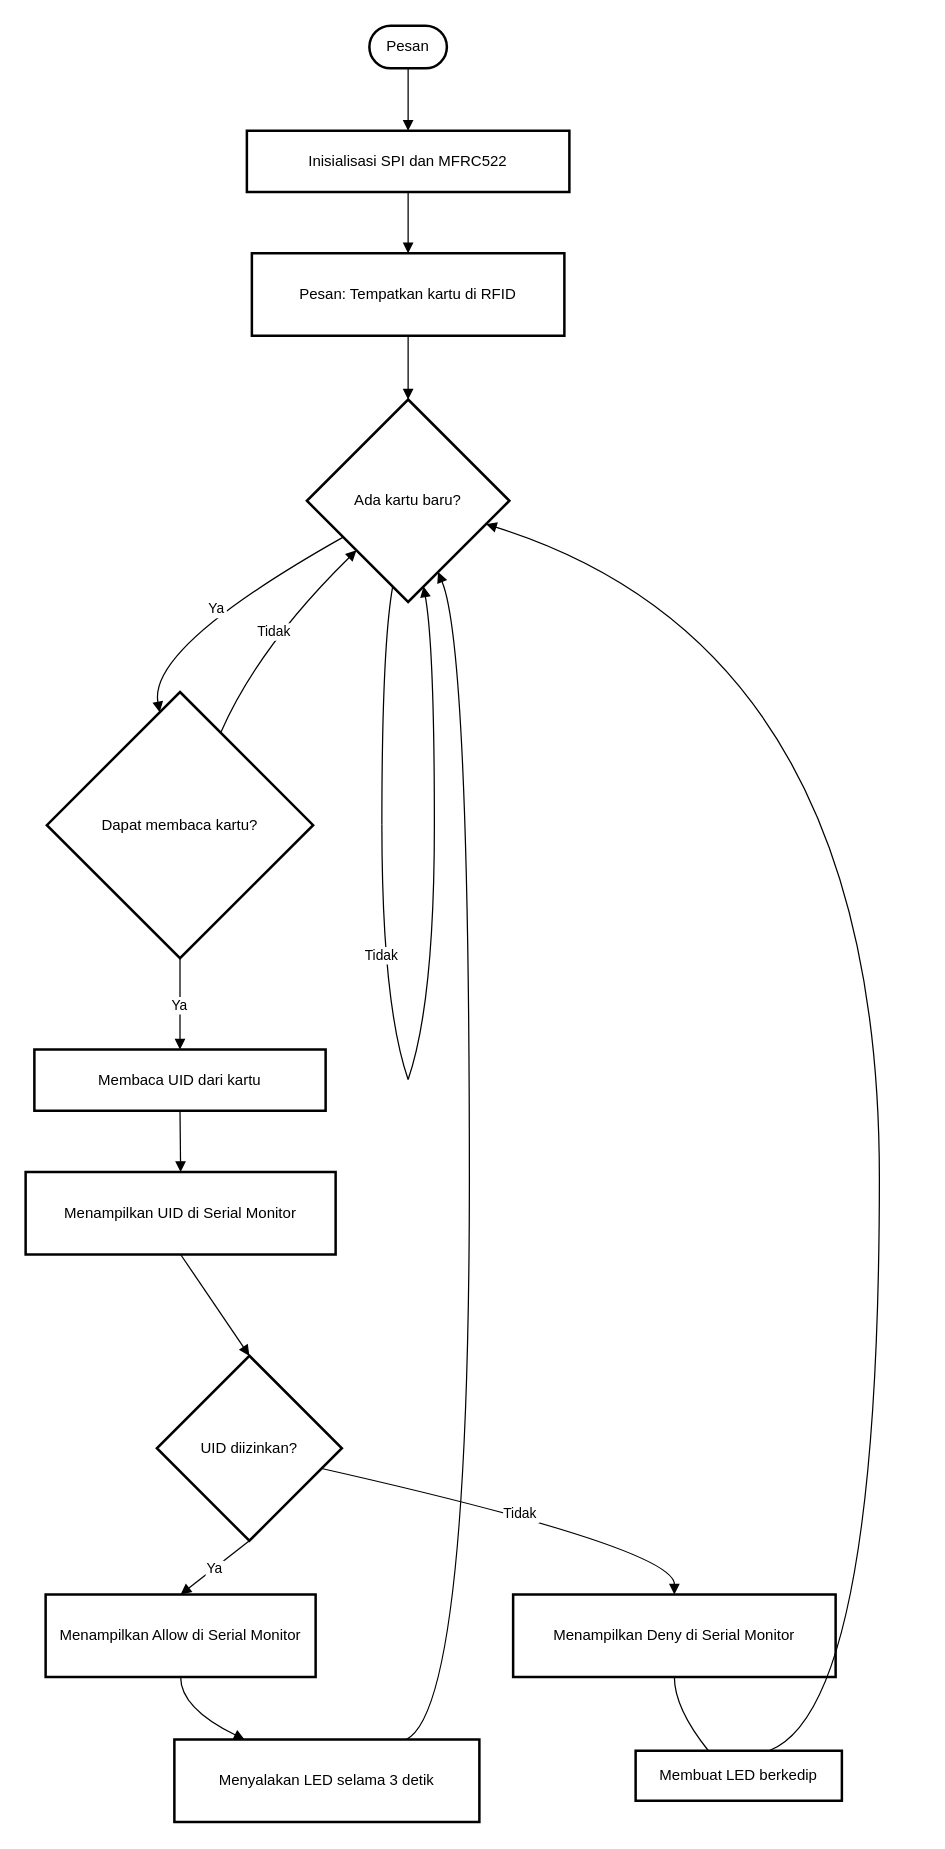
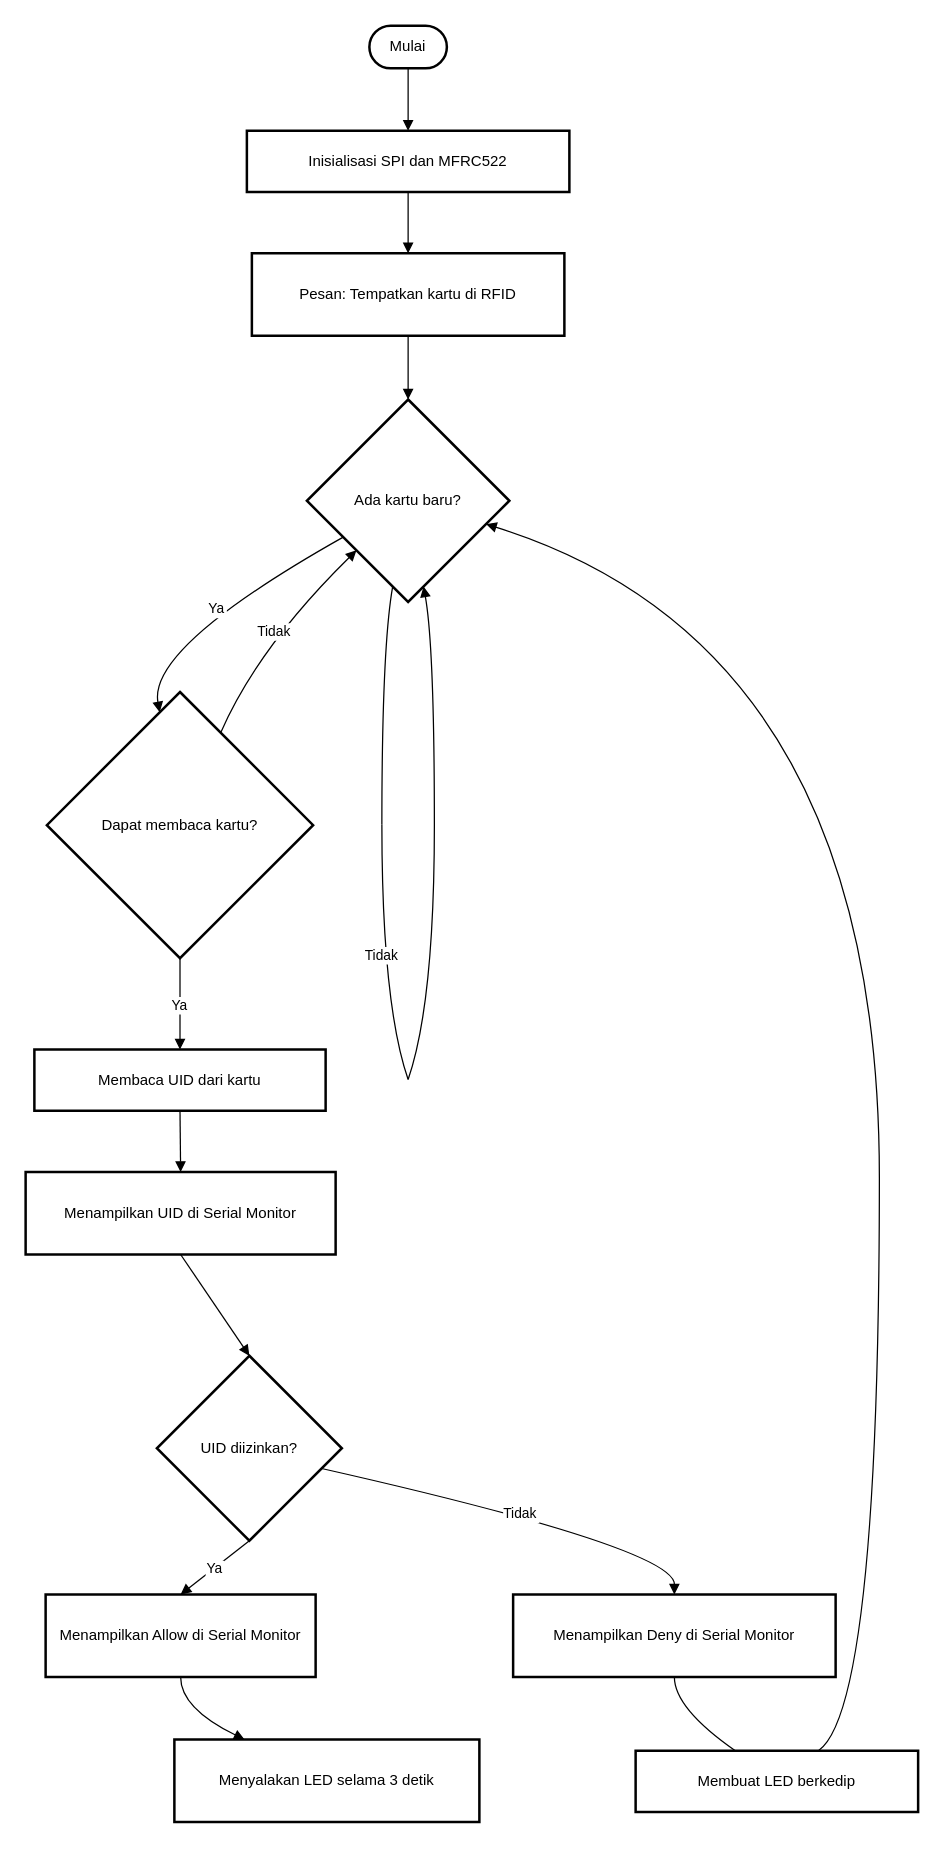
node "Pesan": label "Pesan" -> "Mulai"
edge "Menyalakan LED selama 3 detik" -> "Ada kartu baru?": removed
node "Membuat LED berkedip": size 206x50 -> 283x61
